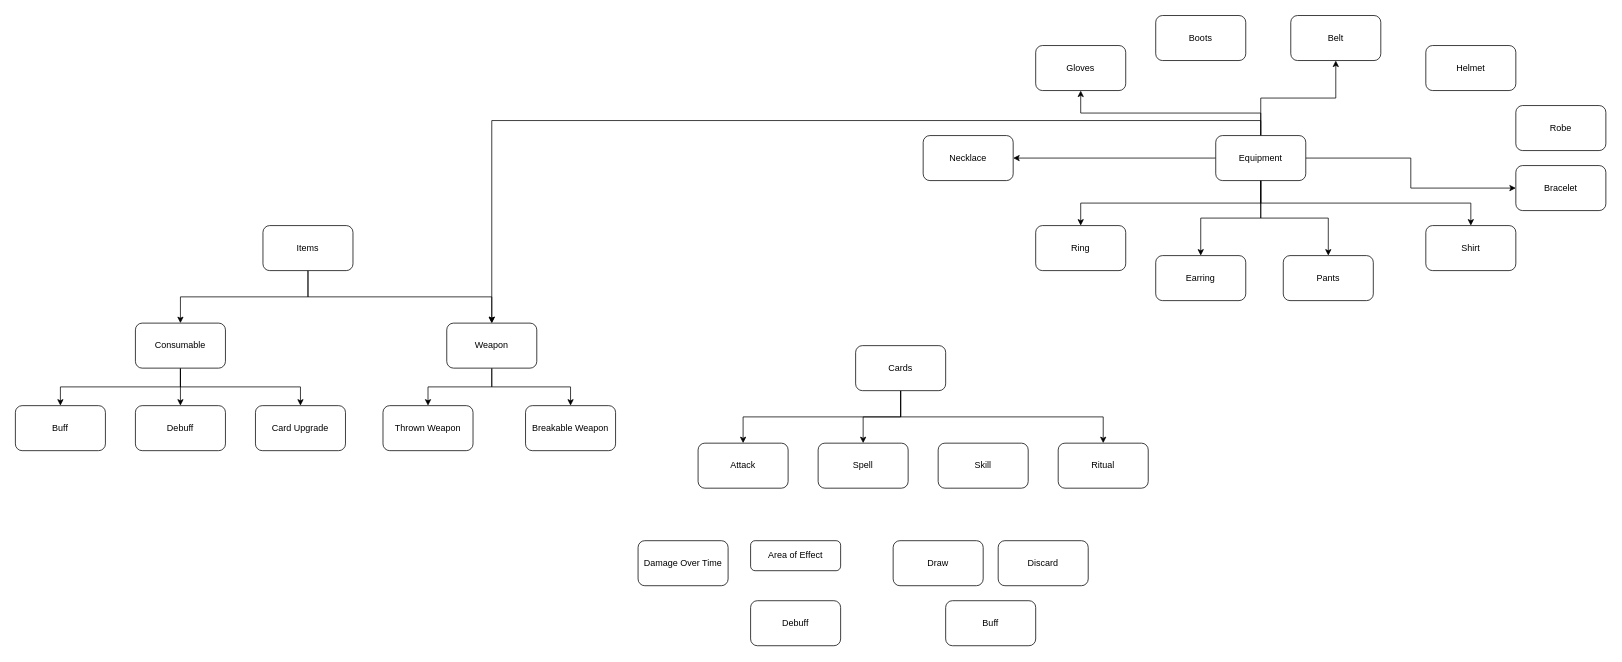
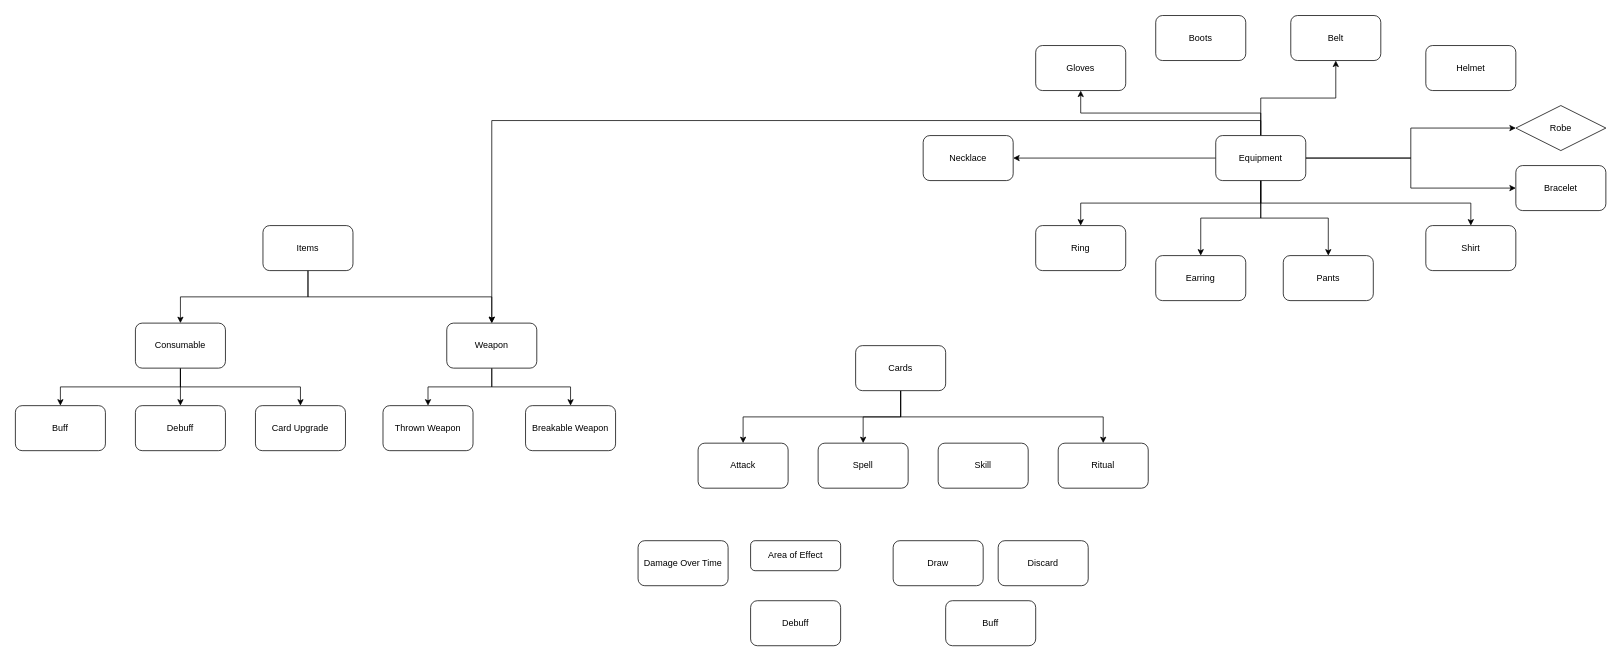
node "Robe": shape rounded rectangle -> diamond
edge "Equipment" -> "Robe": added
